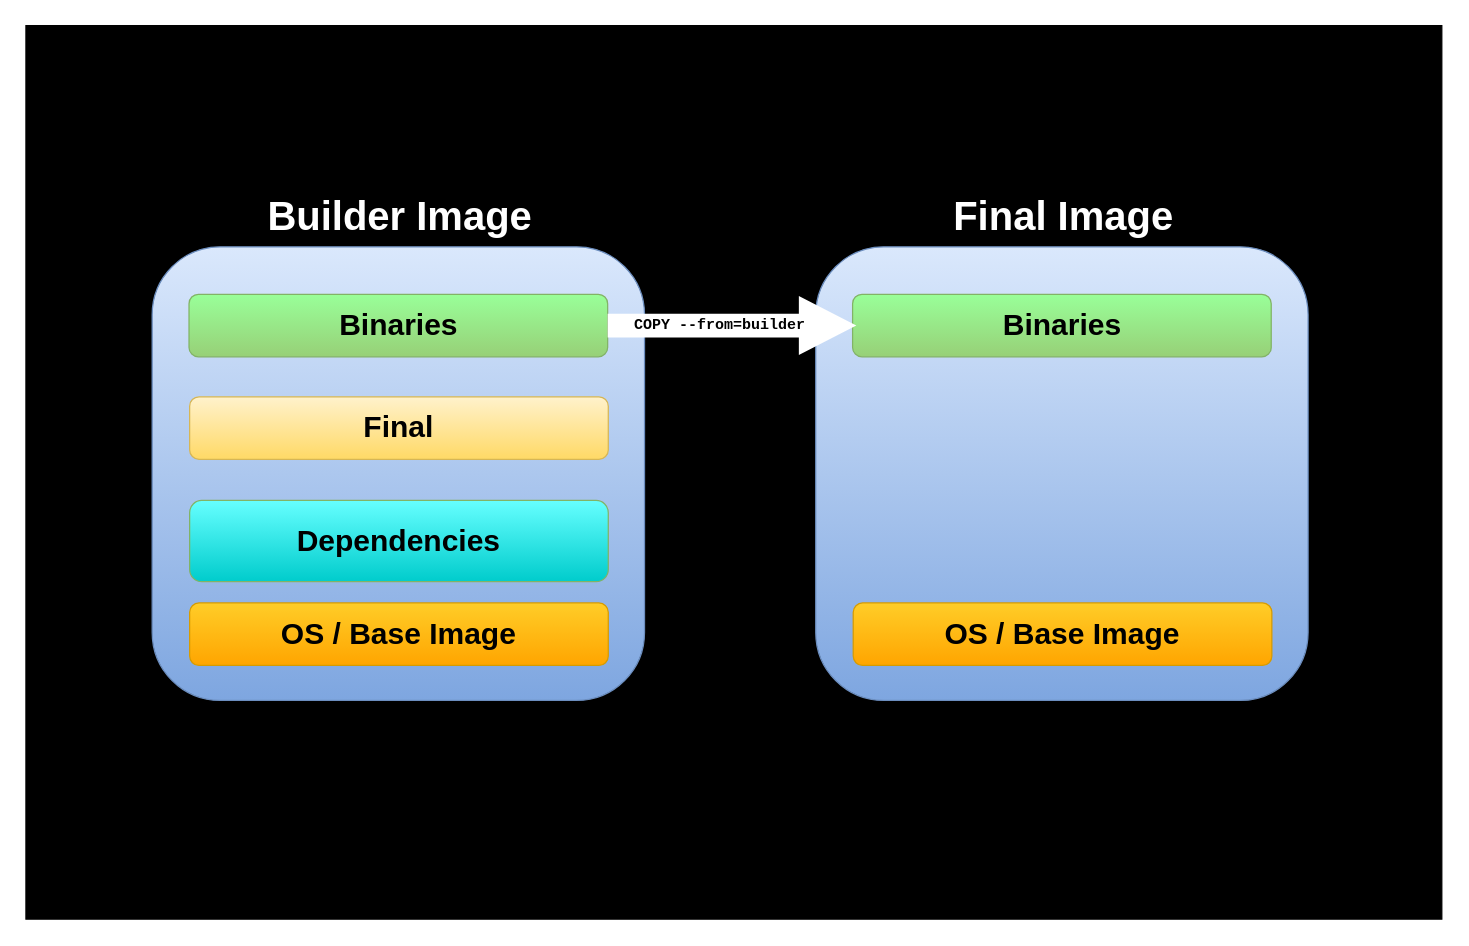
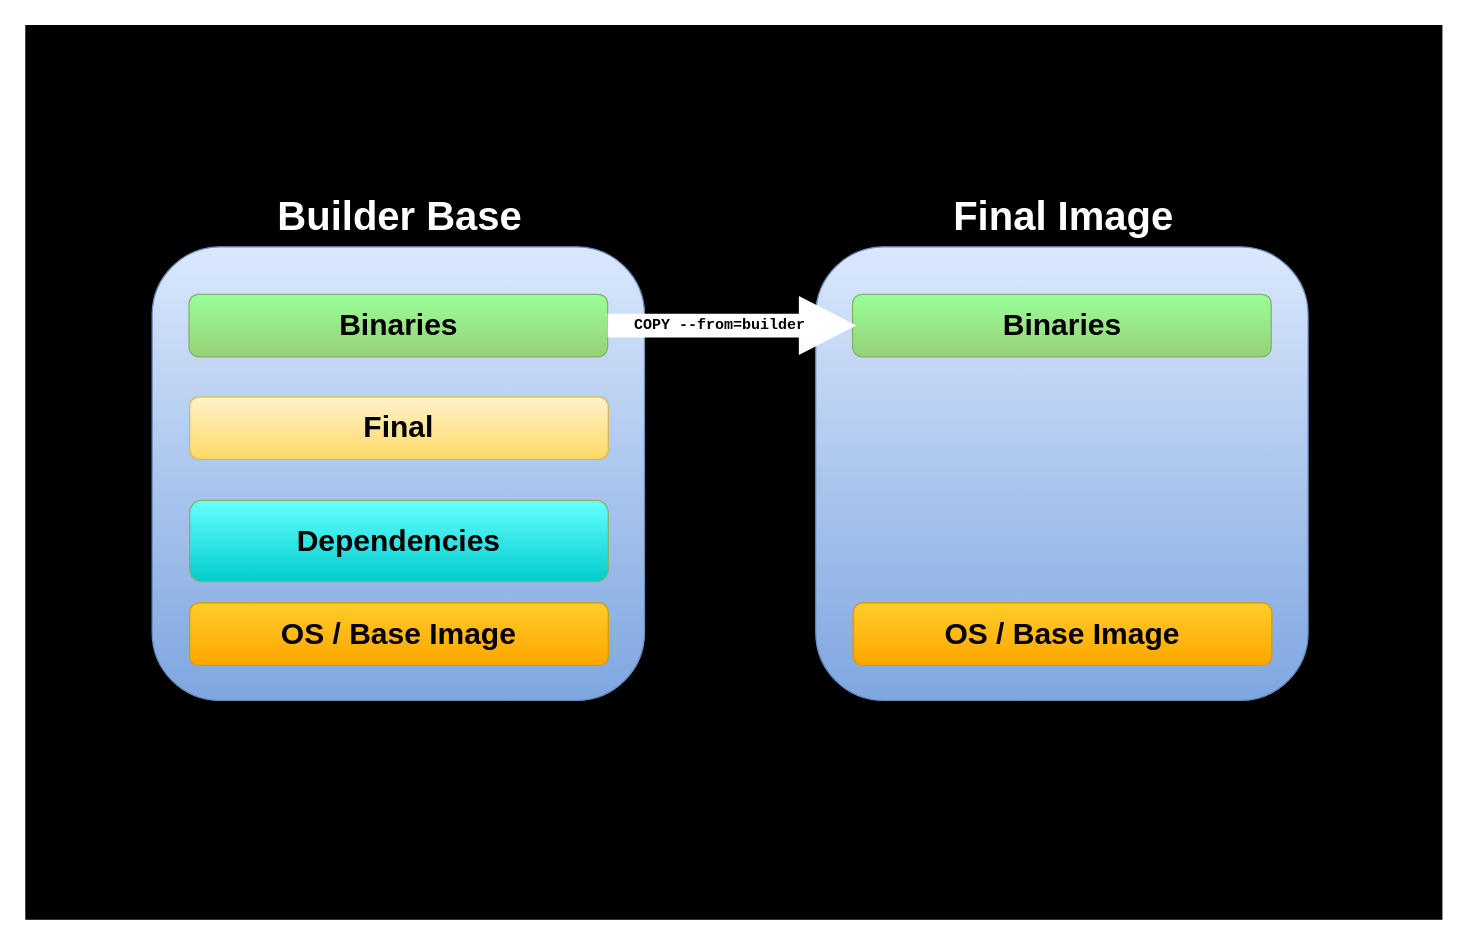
node "Builder Image": label "Builder Image" -> "Builder Base"
